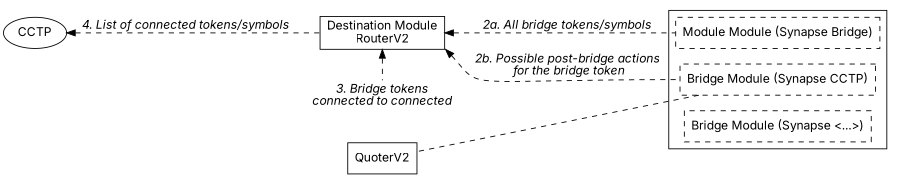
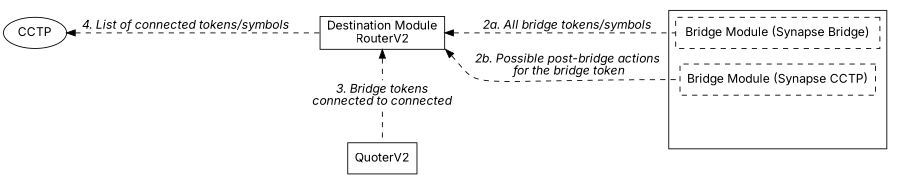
node "Module Module (Synapse Bridge)": label "Module Module (Synapse Bridge)" -> "Bridge Module (Synapse Bridge)"
edge "Bridge Module (Synapse CCTP)" -- "QuoterV2": now "3. Bridge tokens" -- "QuoterV2"
node "Bridge Module (Synapse <...>)": removed
